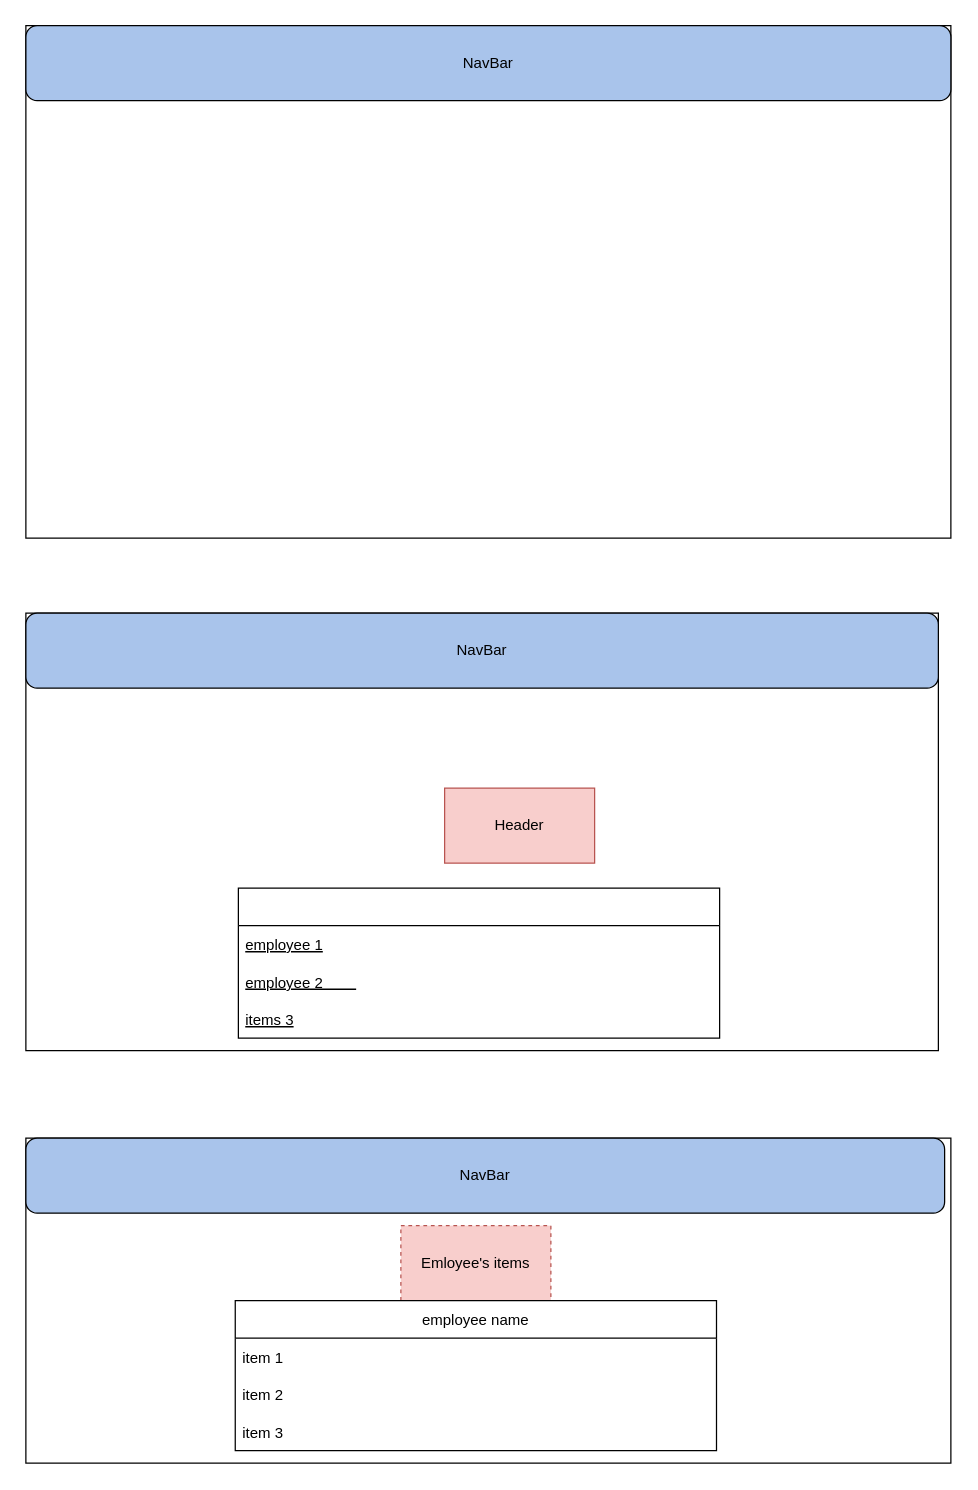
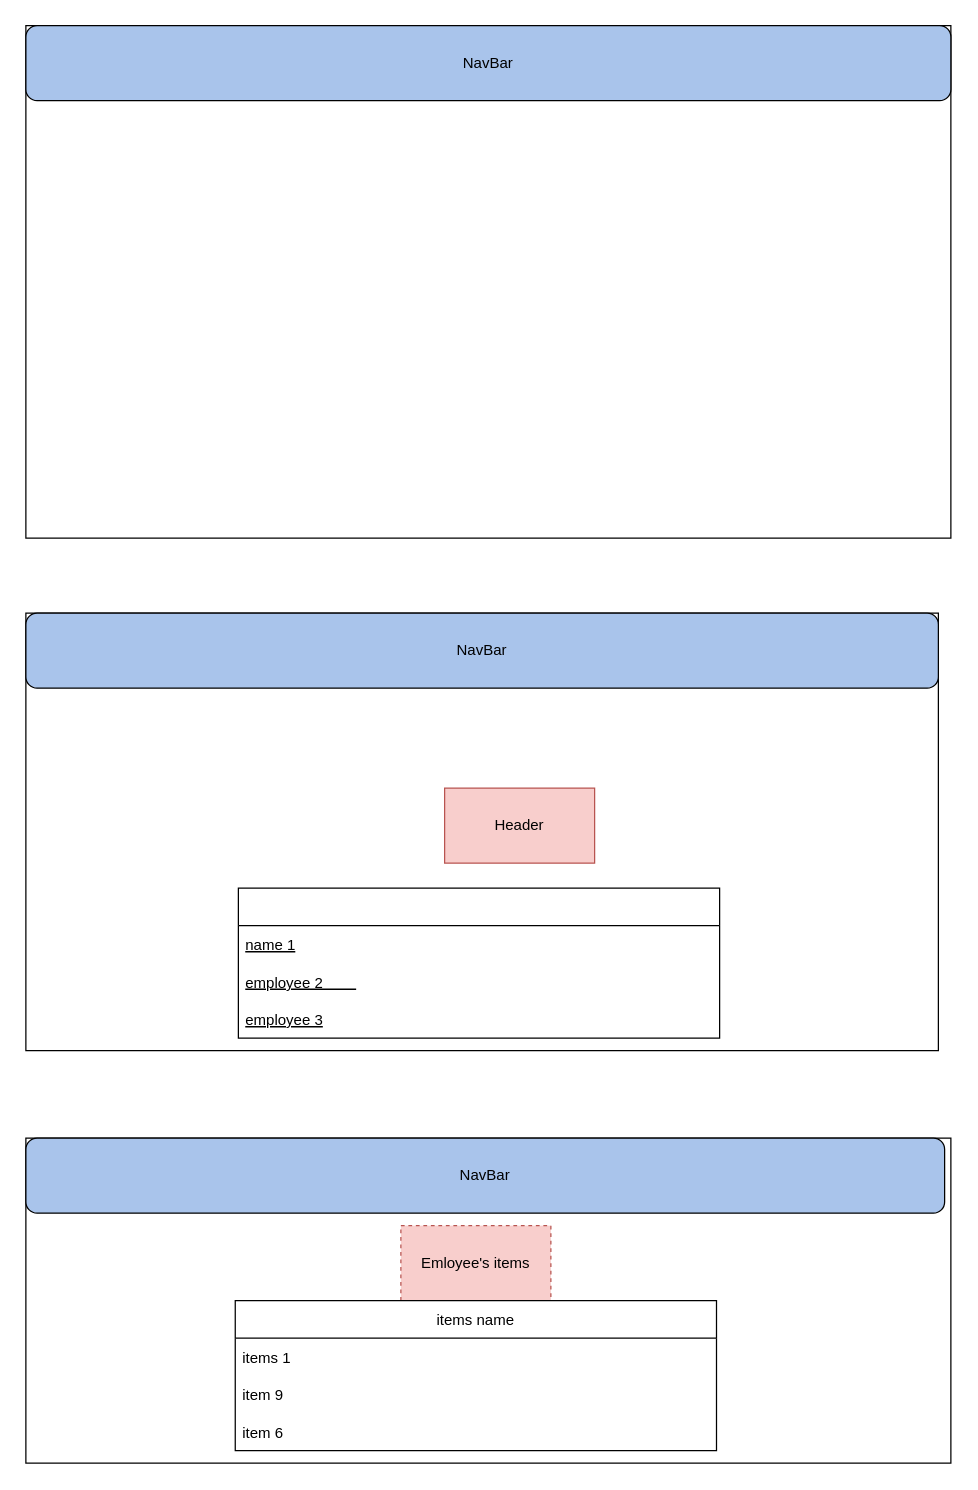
node "employee 1": label "employee 1" -> "name 1"
node "items 3": label "items 3" -> "employee 3"
node "employee name": label "employee name" -> "items name"
node "item 1": label "item 1" -> "items 1"
node "item 2": label "item 2" -> "item 9"
node "item 3": label "item 3" -> "item 6"
